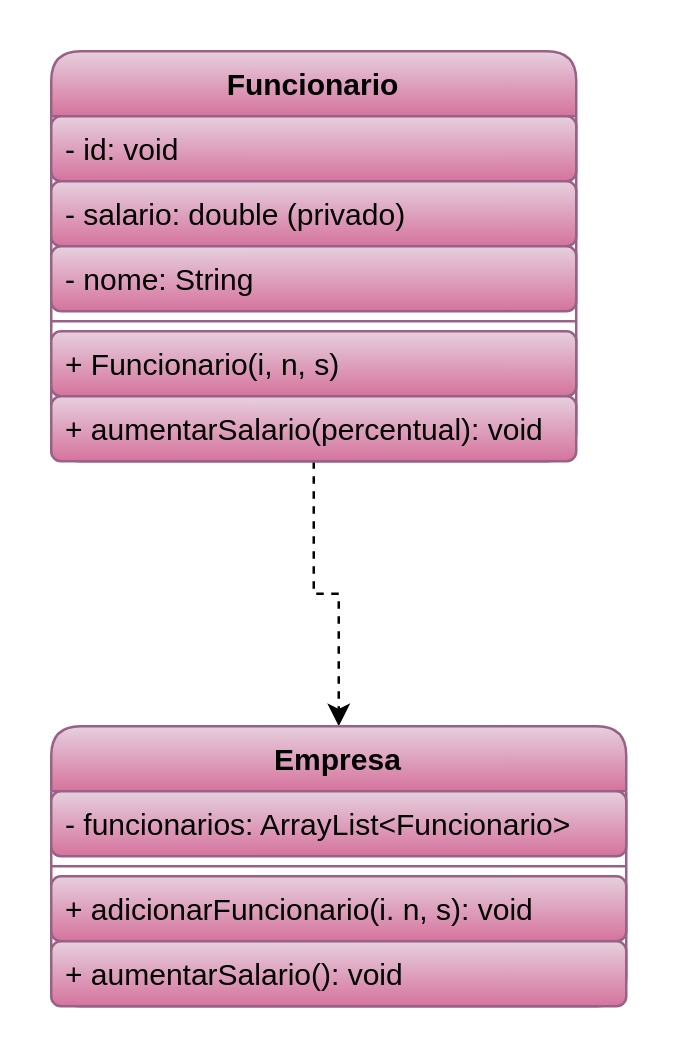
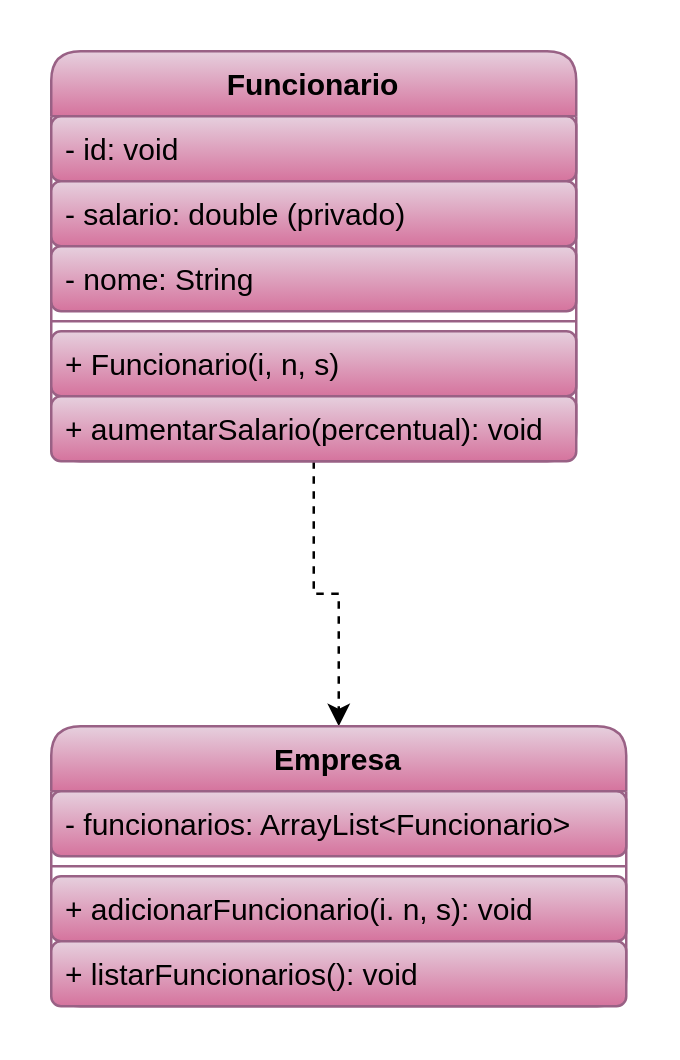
node "+ aumentarSalario(): void": label "+ aumentarSalario(): void" -> "+ listarFuncionarios(): void"
